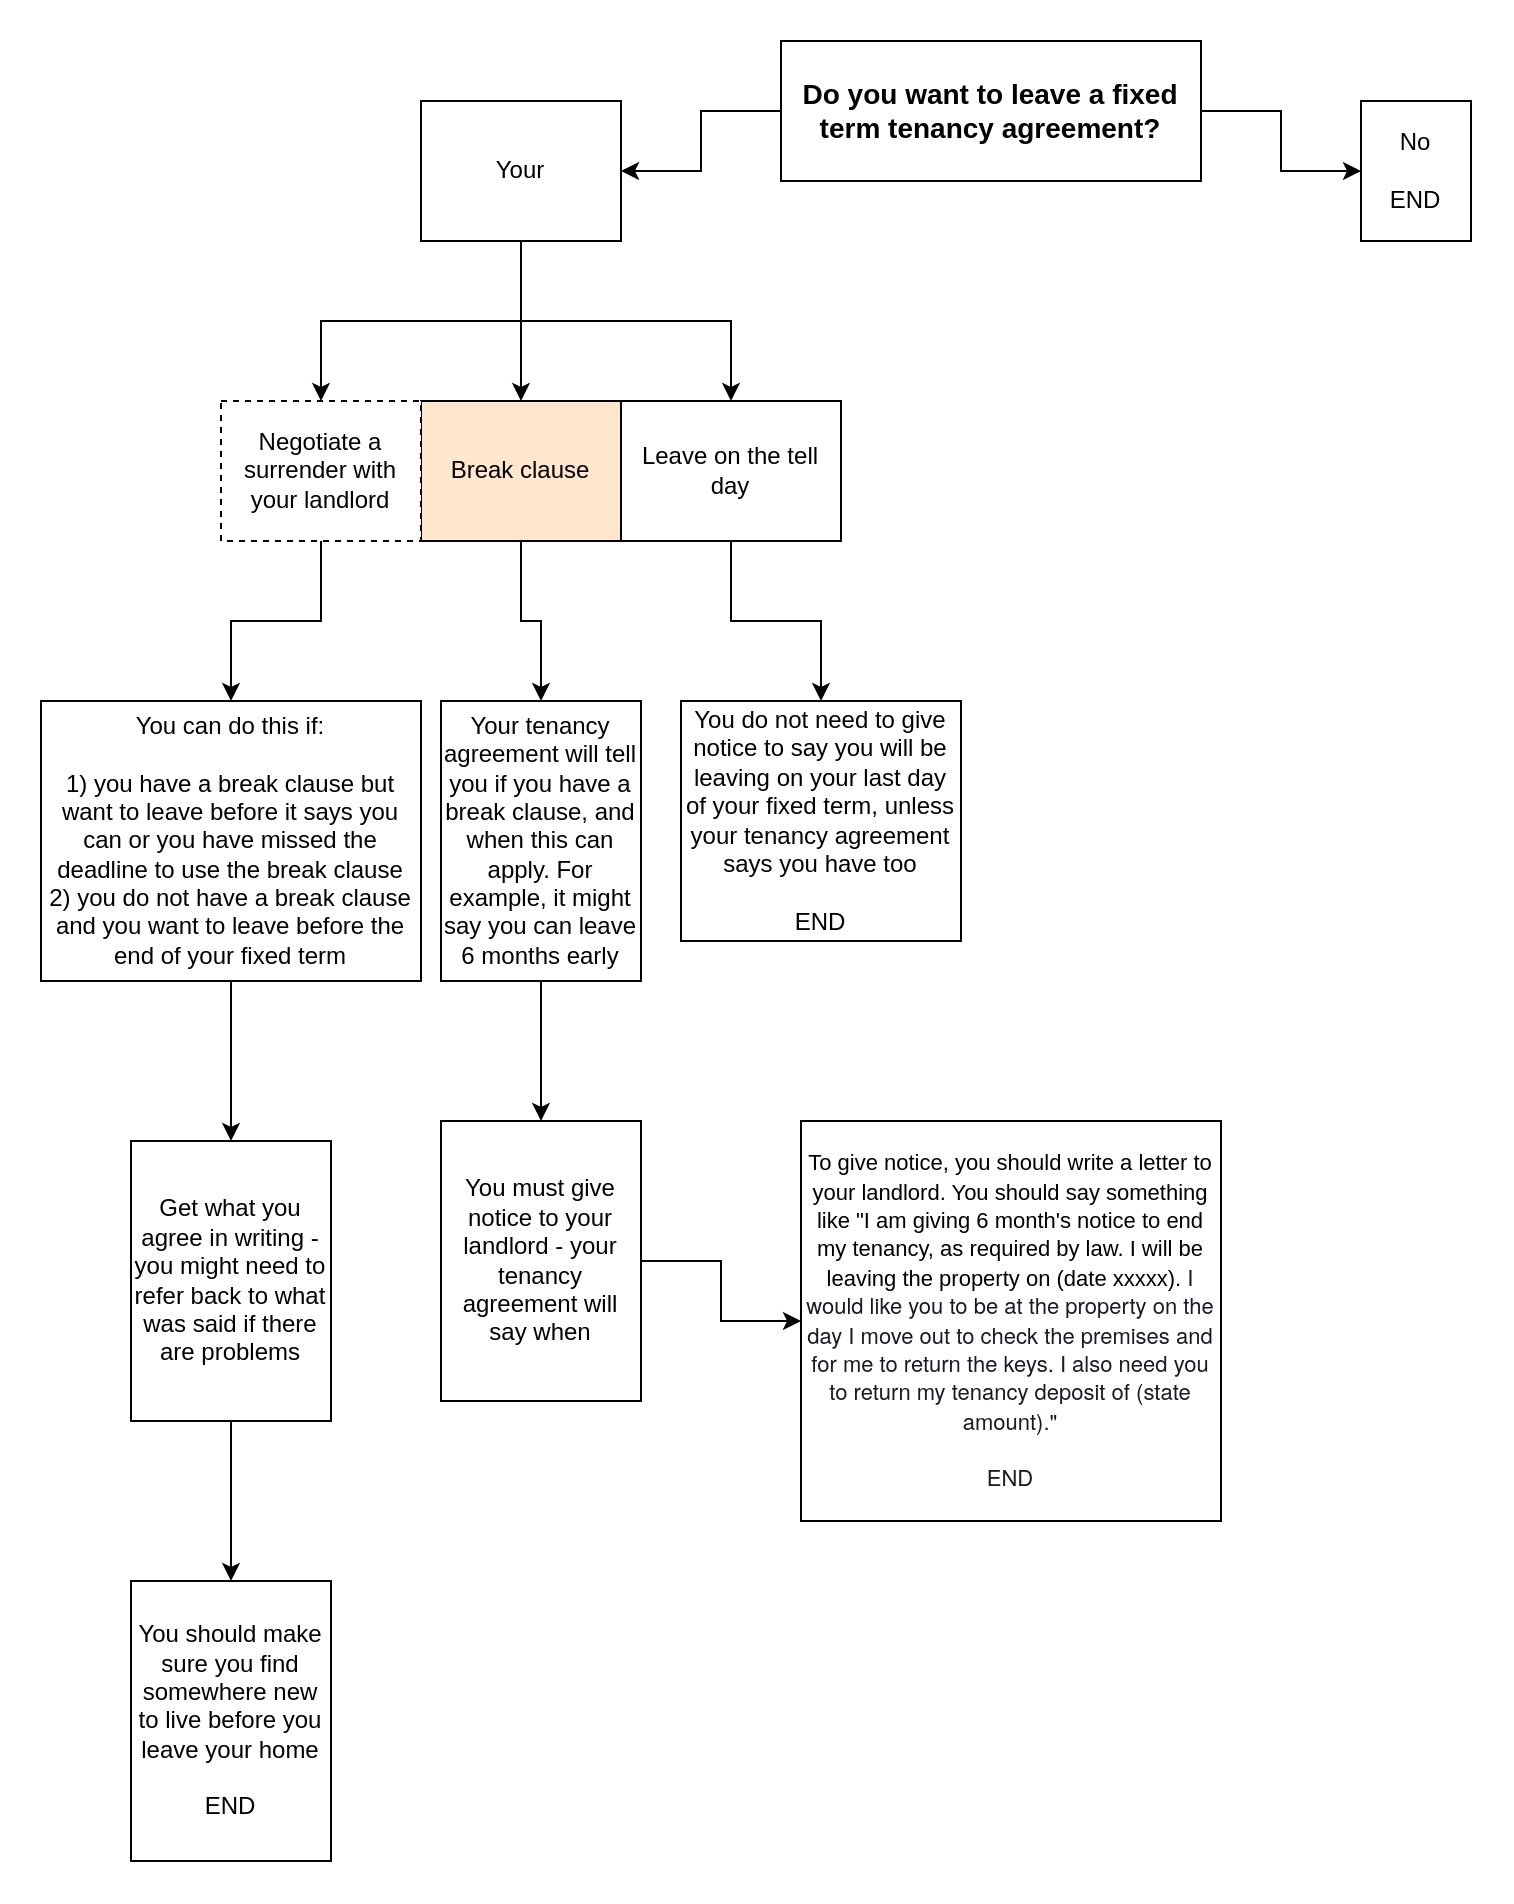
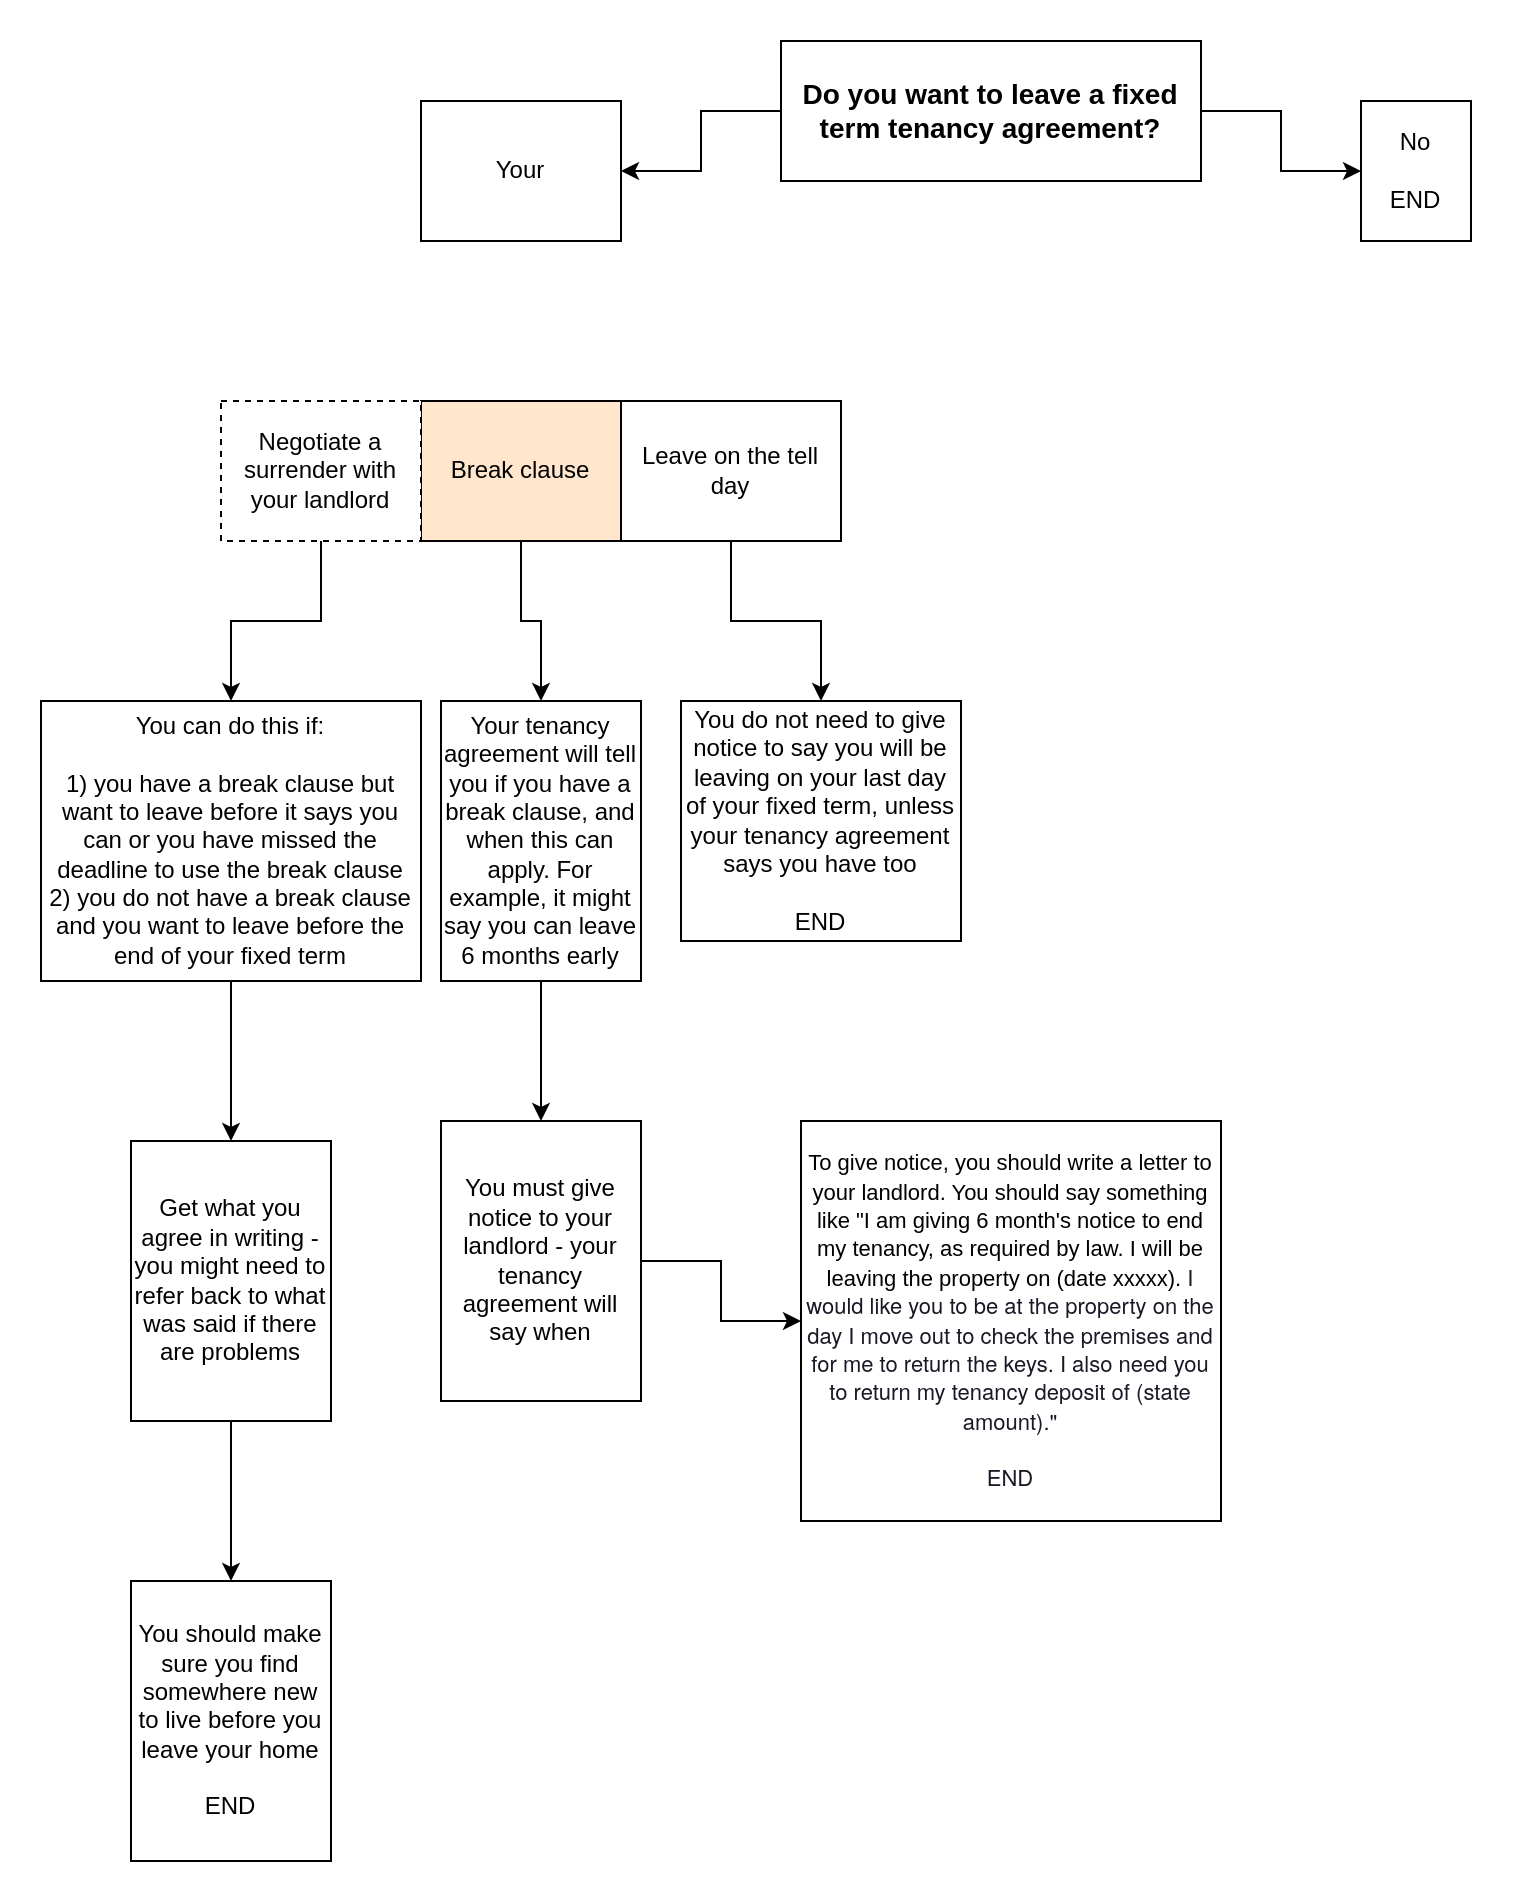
edge "Your" -> "Negotiate a surrender with your landlord": removed
edge "Your" -> "Leave on the tell day": removed
edge "Your" -> "Break clause": removed
